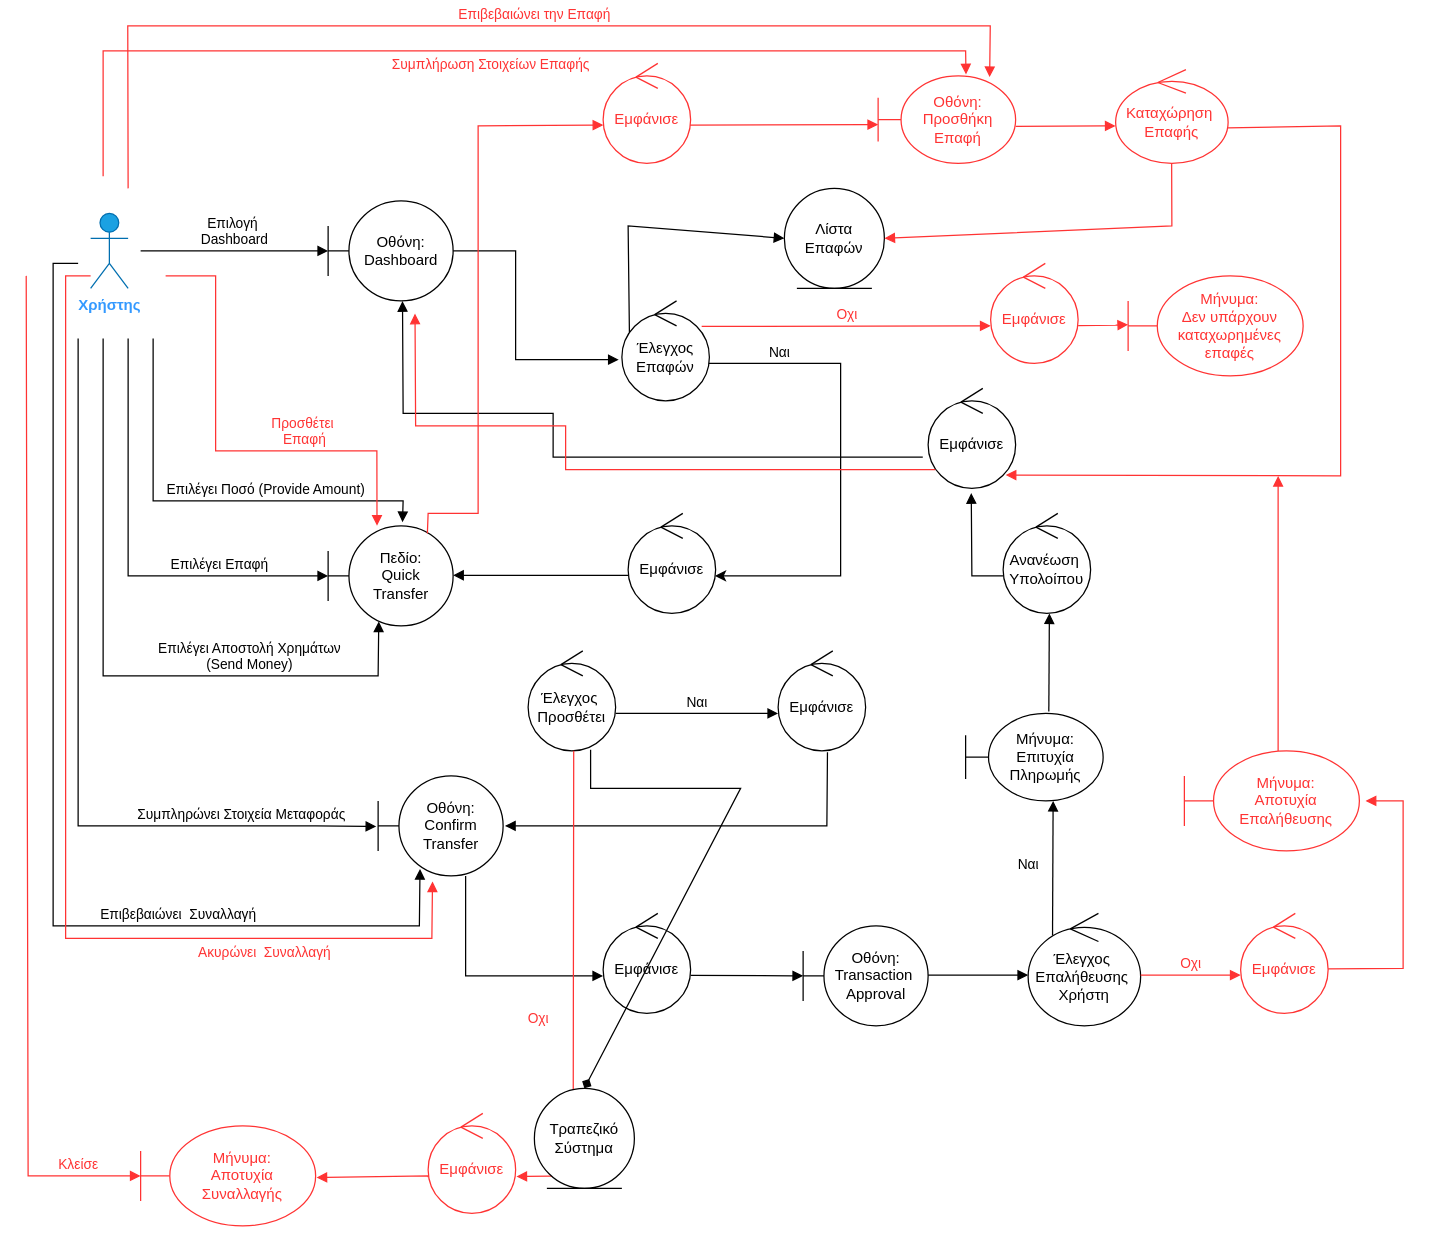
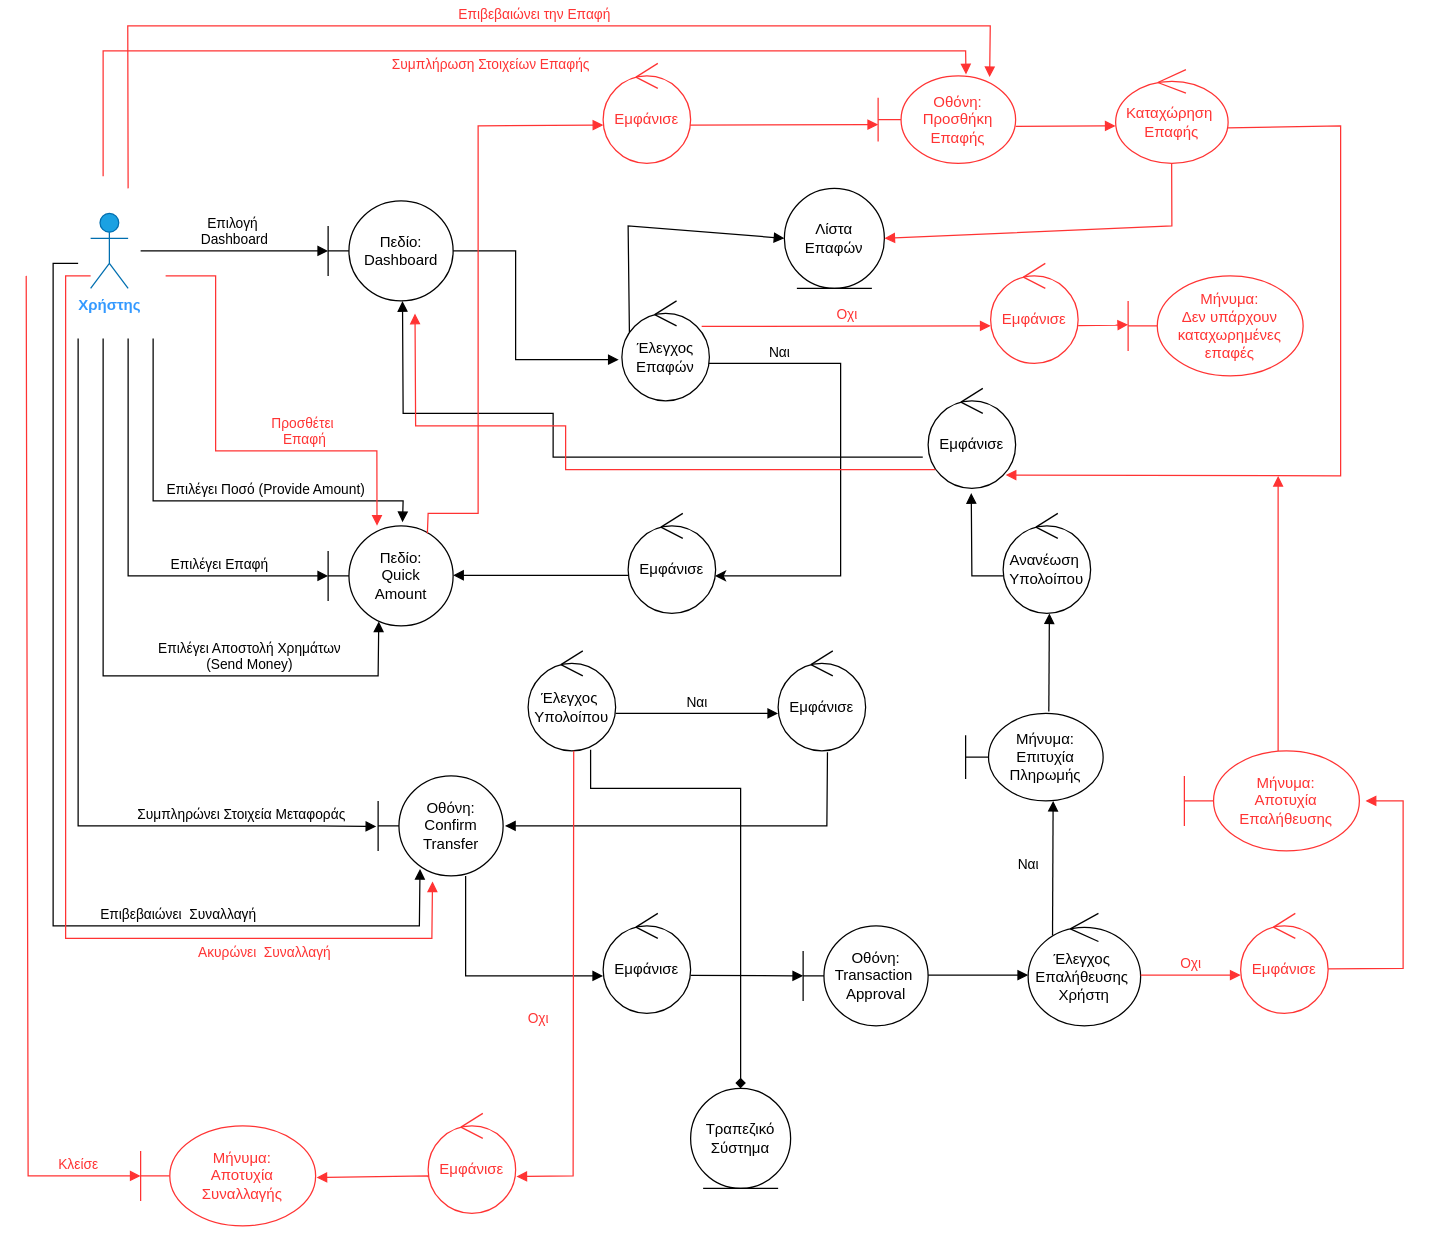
node "Οθόνη: Προσθήκη Επαφή": label "Οθόνη: Προσθήκη Επαφή" -> "Οθόνη: Προσθήκη Επαφής"
node "Οθόνη: Dashboard": label "Οθόνη: Dashboard" -> "Πεδίο: Dashboard"
node "Πεδίο: Quick Transfer": label "Πεδίο: Quick Transfer" -> "Πεδίο: Quick Amount"
node "Έλεγχος Προσθέτει": label "Έλεγχος Προσθέτει" -> "Έλεγχος Υπολοίπου"
node "Τραπεζικό Σύστημα": moved (584, 1138) -> (741, 1138)
